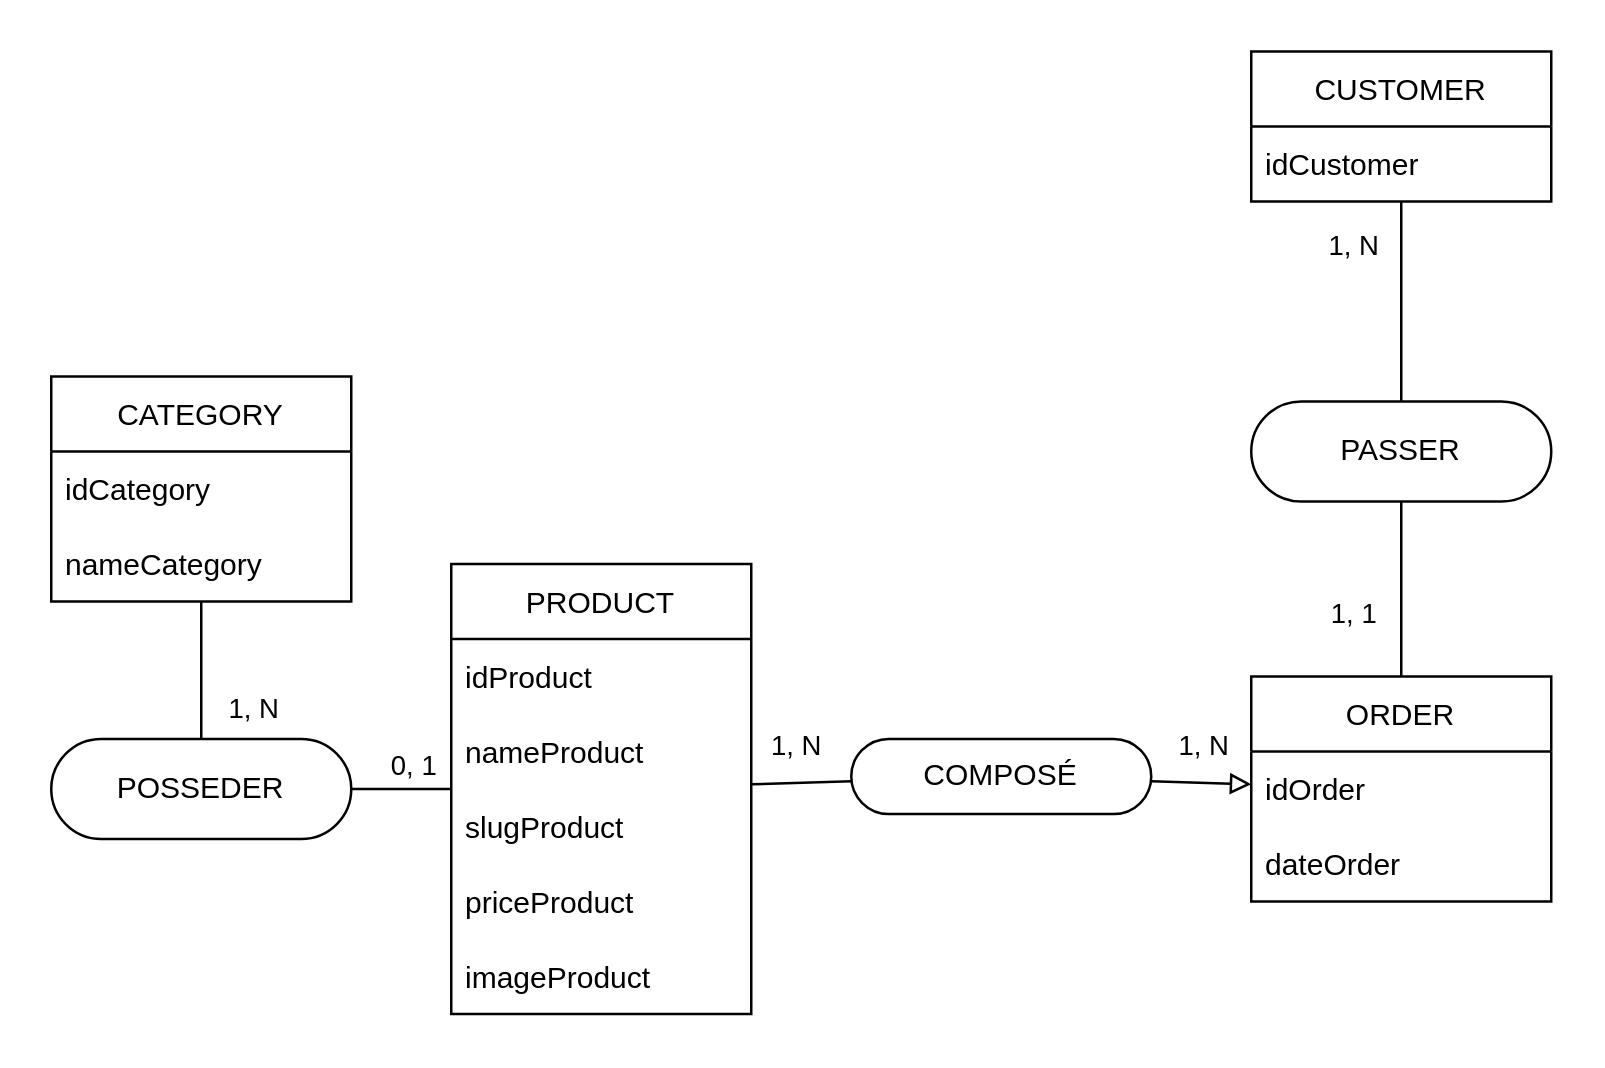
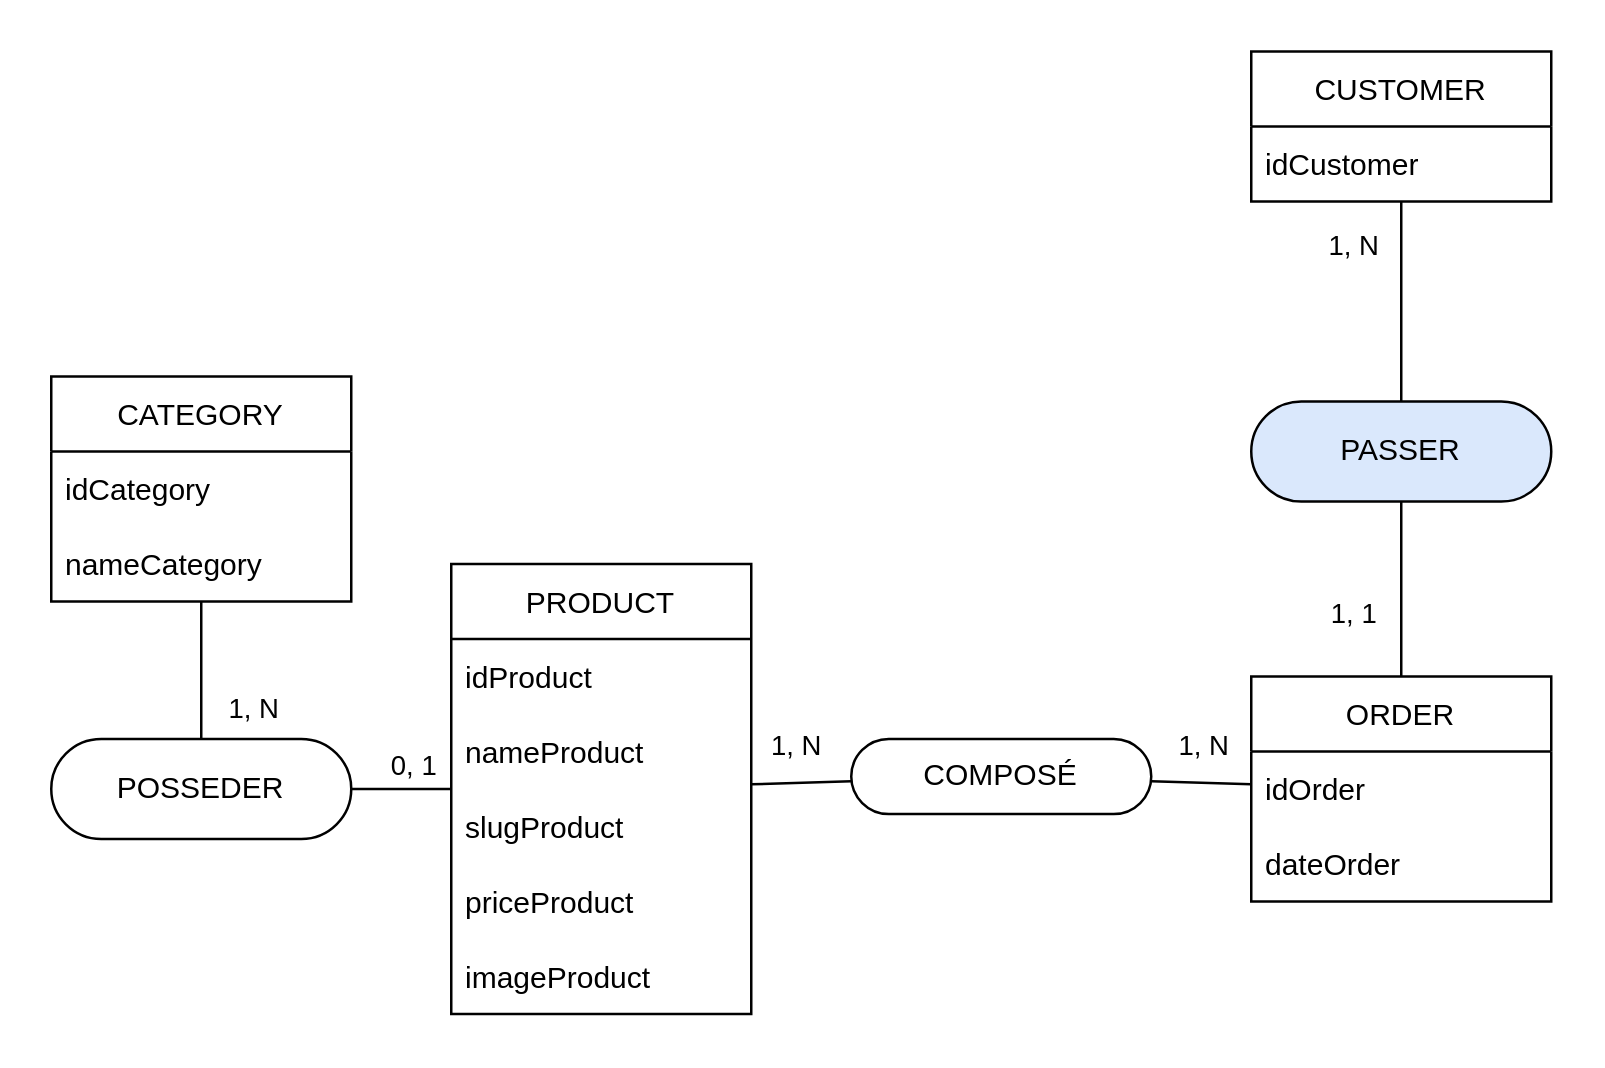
node "PASSER": fillcolor #ffffff -> #dae8fc
edge "COMPOSÉ" -> "ORDER": arrowhead block -> none
